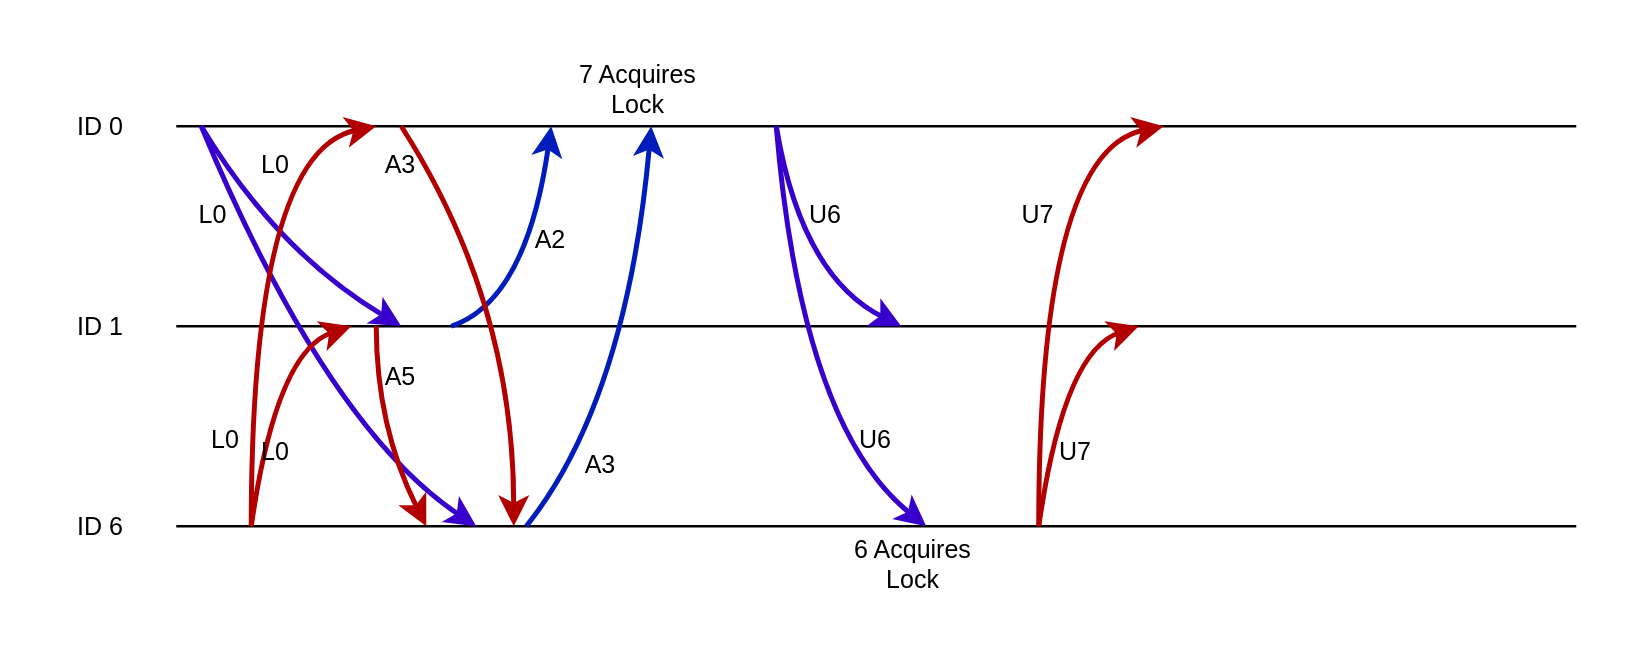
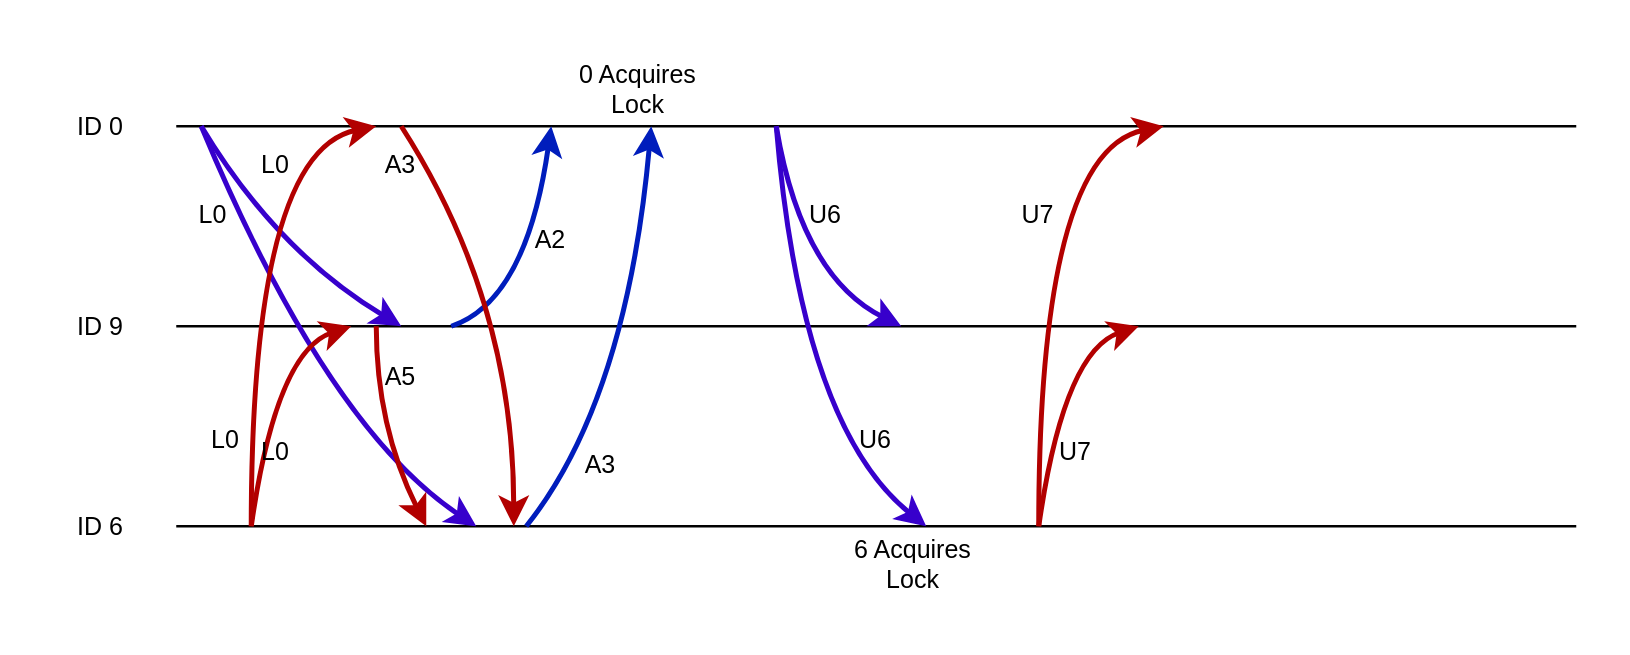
node "7 Acquires Lock": label "7 Acquires Lock" -> "0 Acquires Lock"
node "ID 1": label "ID 1" -> "ID 9"
